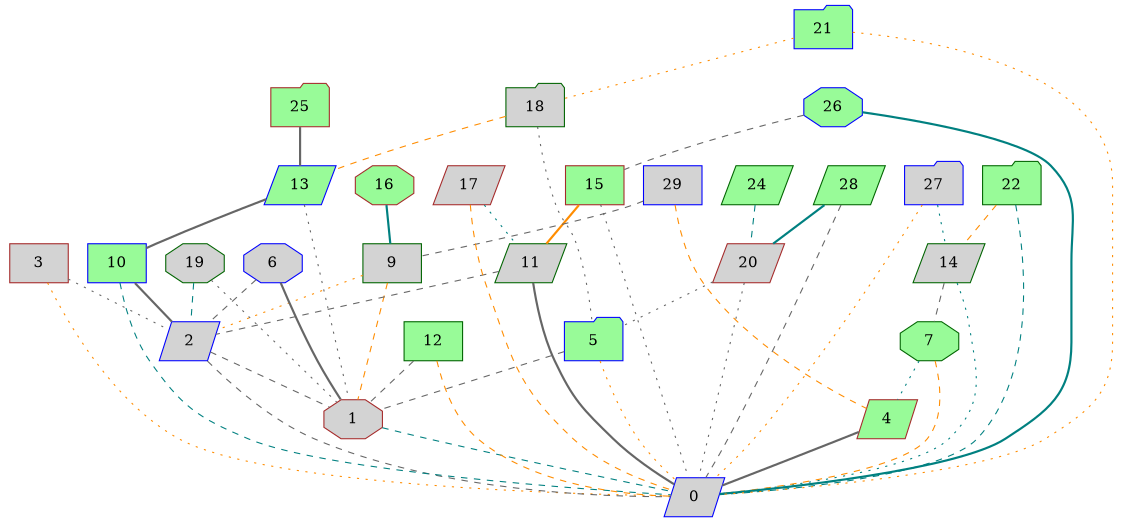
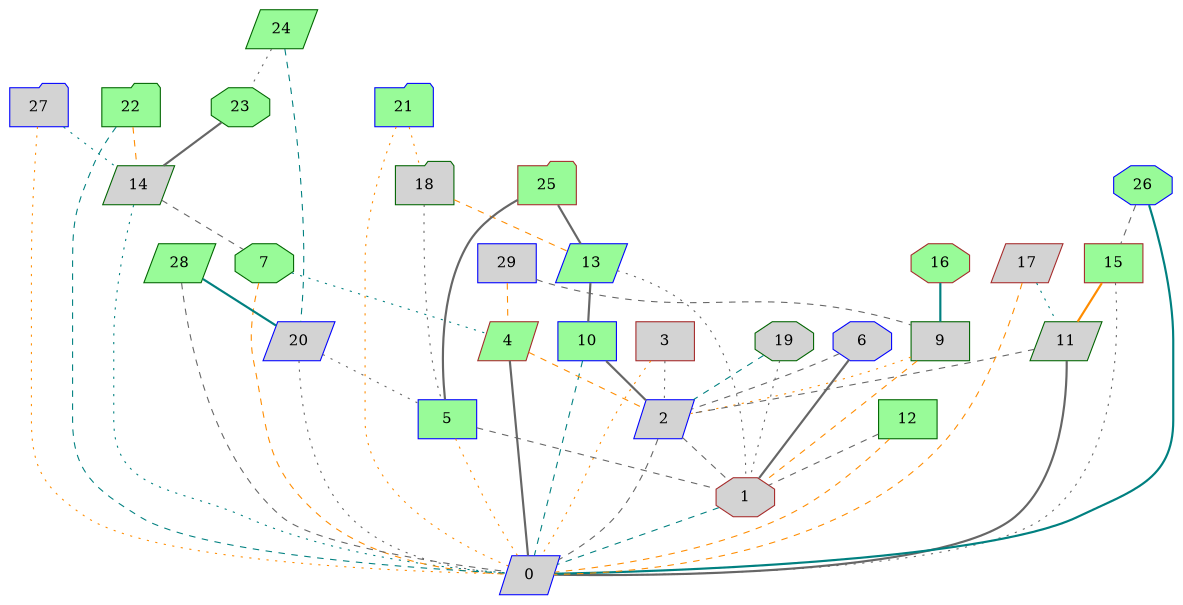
node "23": added
node "20": color brown -> blue
edge "25" -- "5": added
node "5": shape folder -> box
edge "4" -- "2": added
